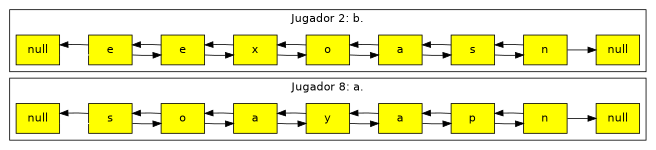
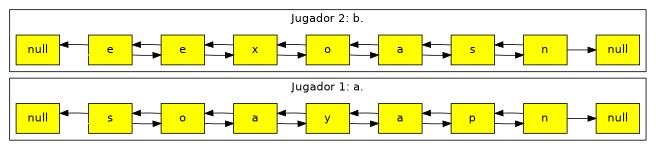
cluster "Jugador 8: a.": label "Jugador 8: a." -> "Jugador 1: a."
